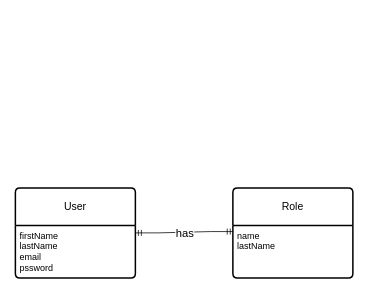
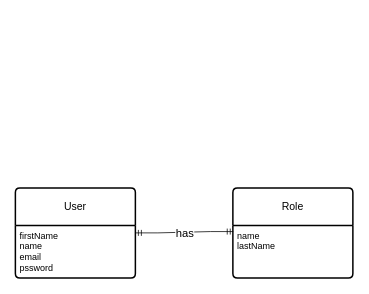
node "firstName lastName email pssword": label "firstName lastName email pssword" -> "firstName name email pssword"
